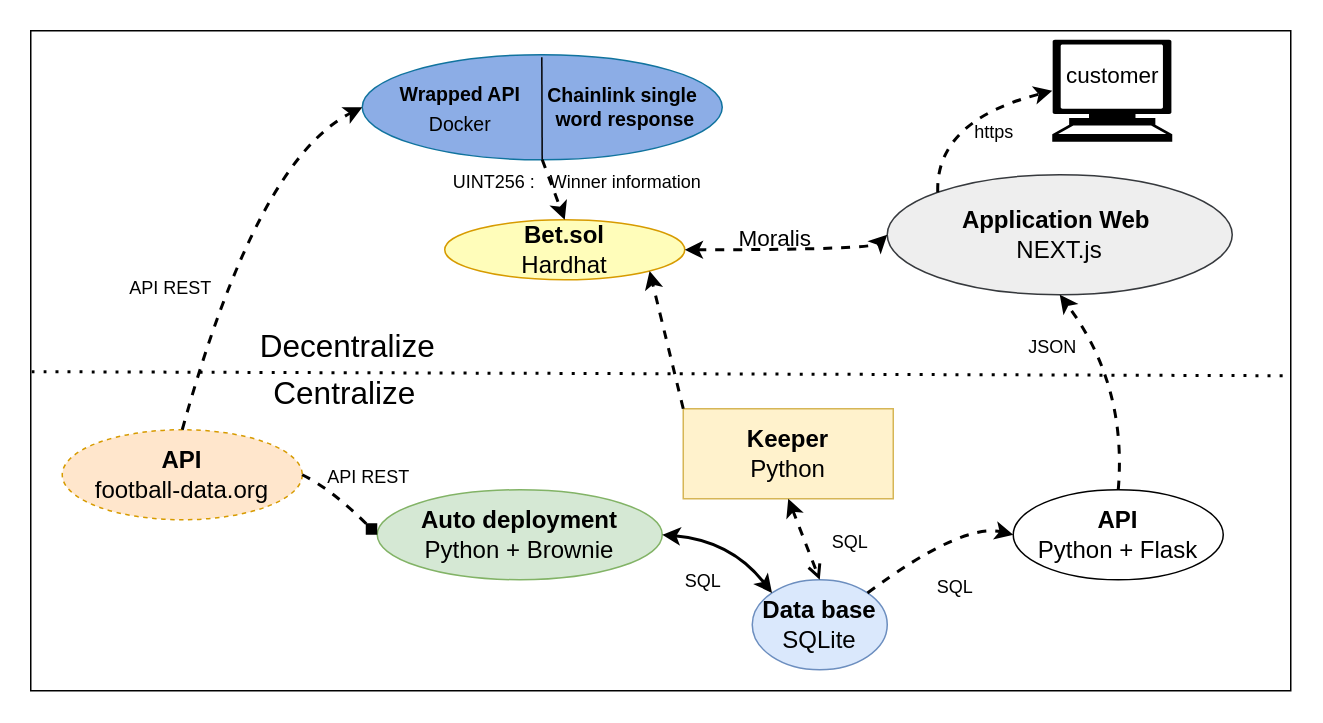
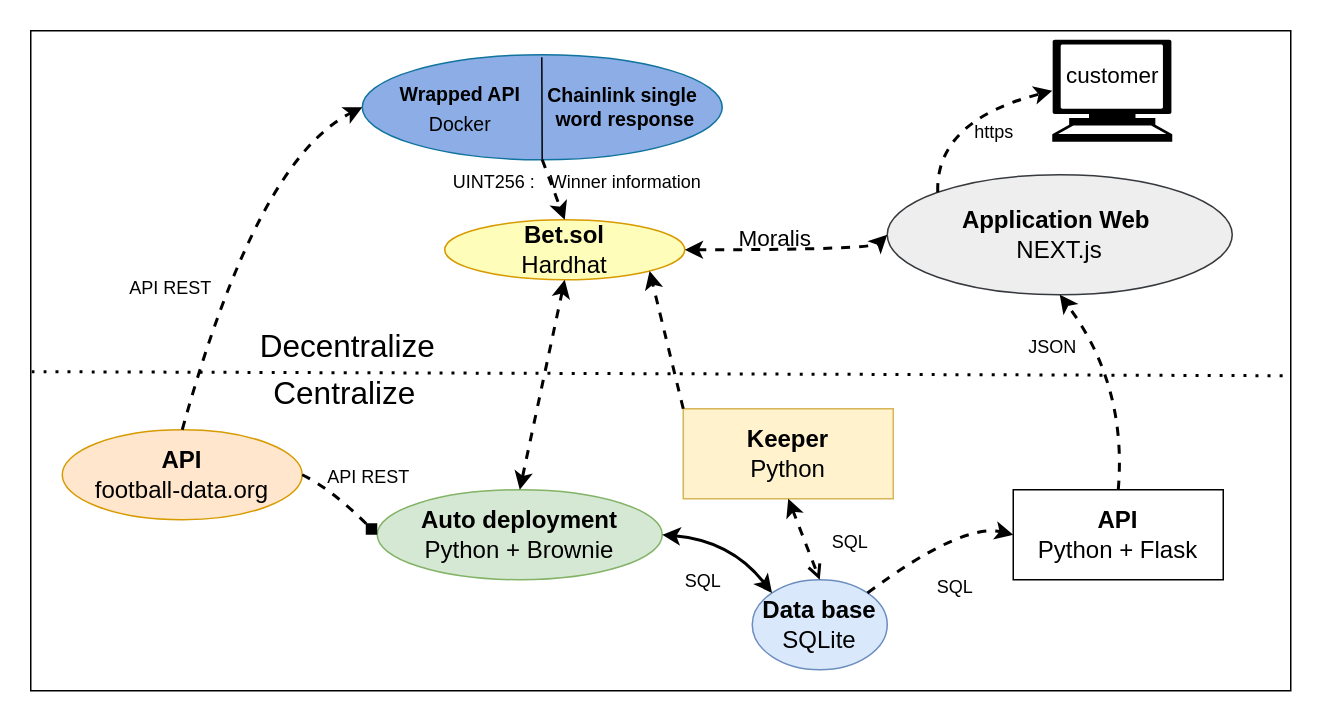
edge "Bet.sol Hardhat" -- "Auto deployment Python + Brownie": added
node "API football-data.org": style dashed -> solid
node "API Python + Flask": shape ellipse -> rectangle
